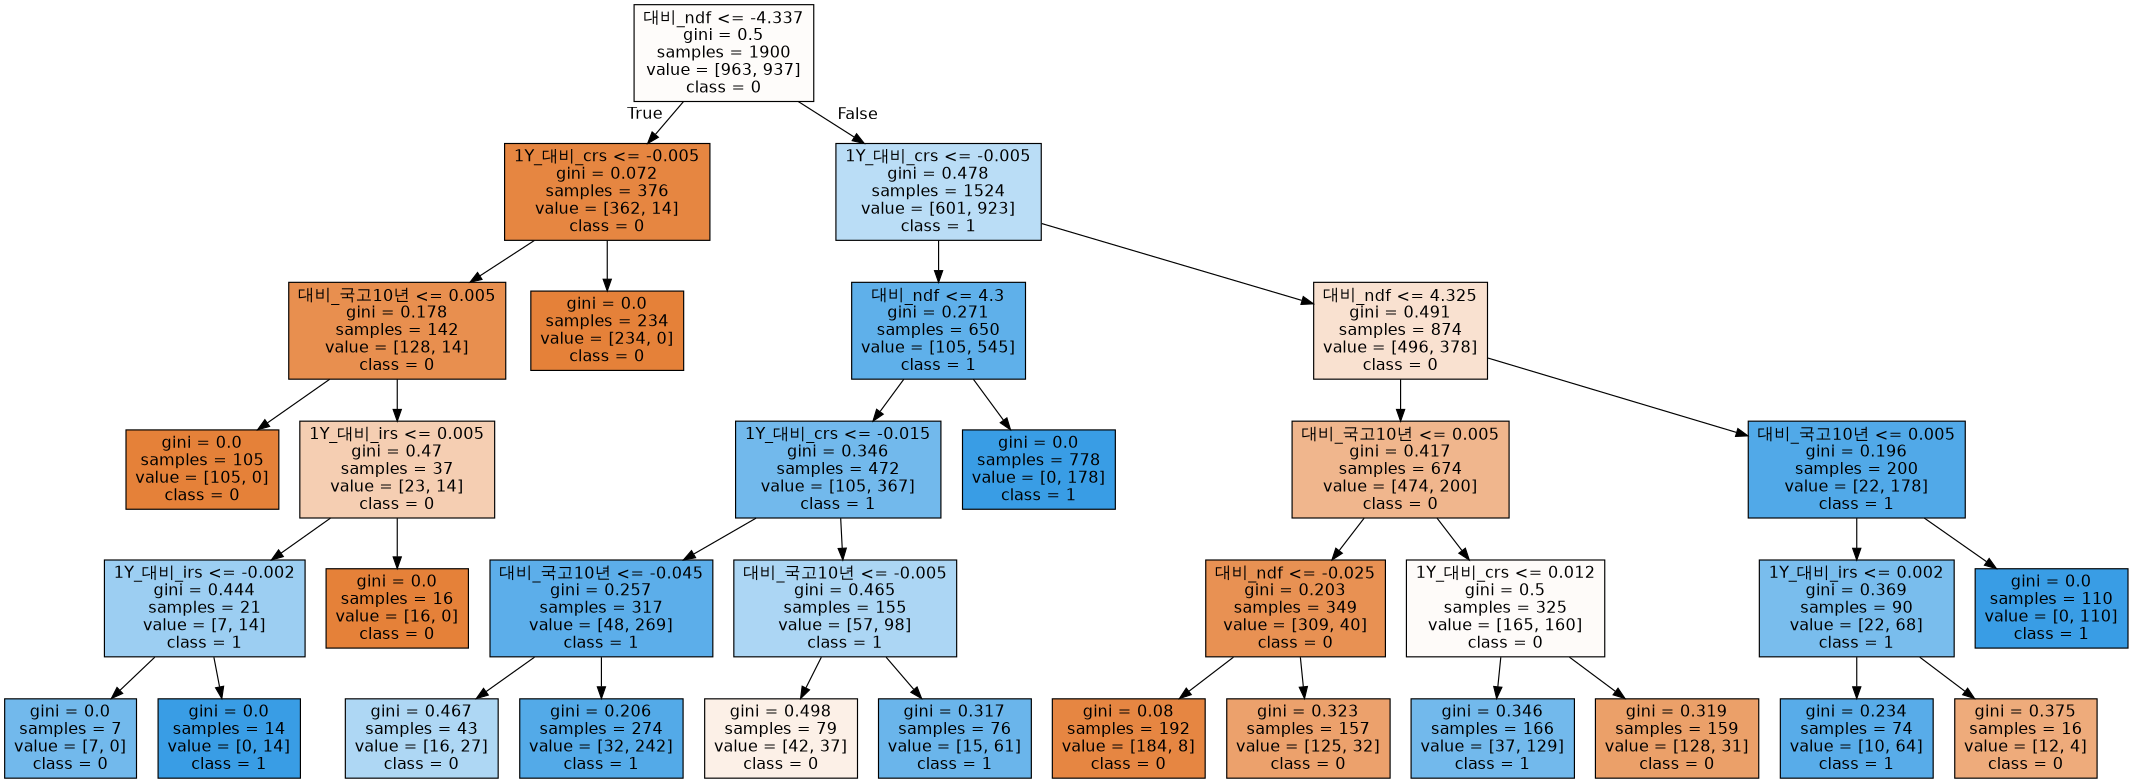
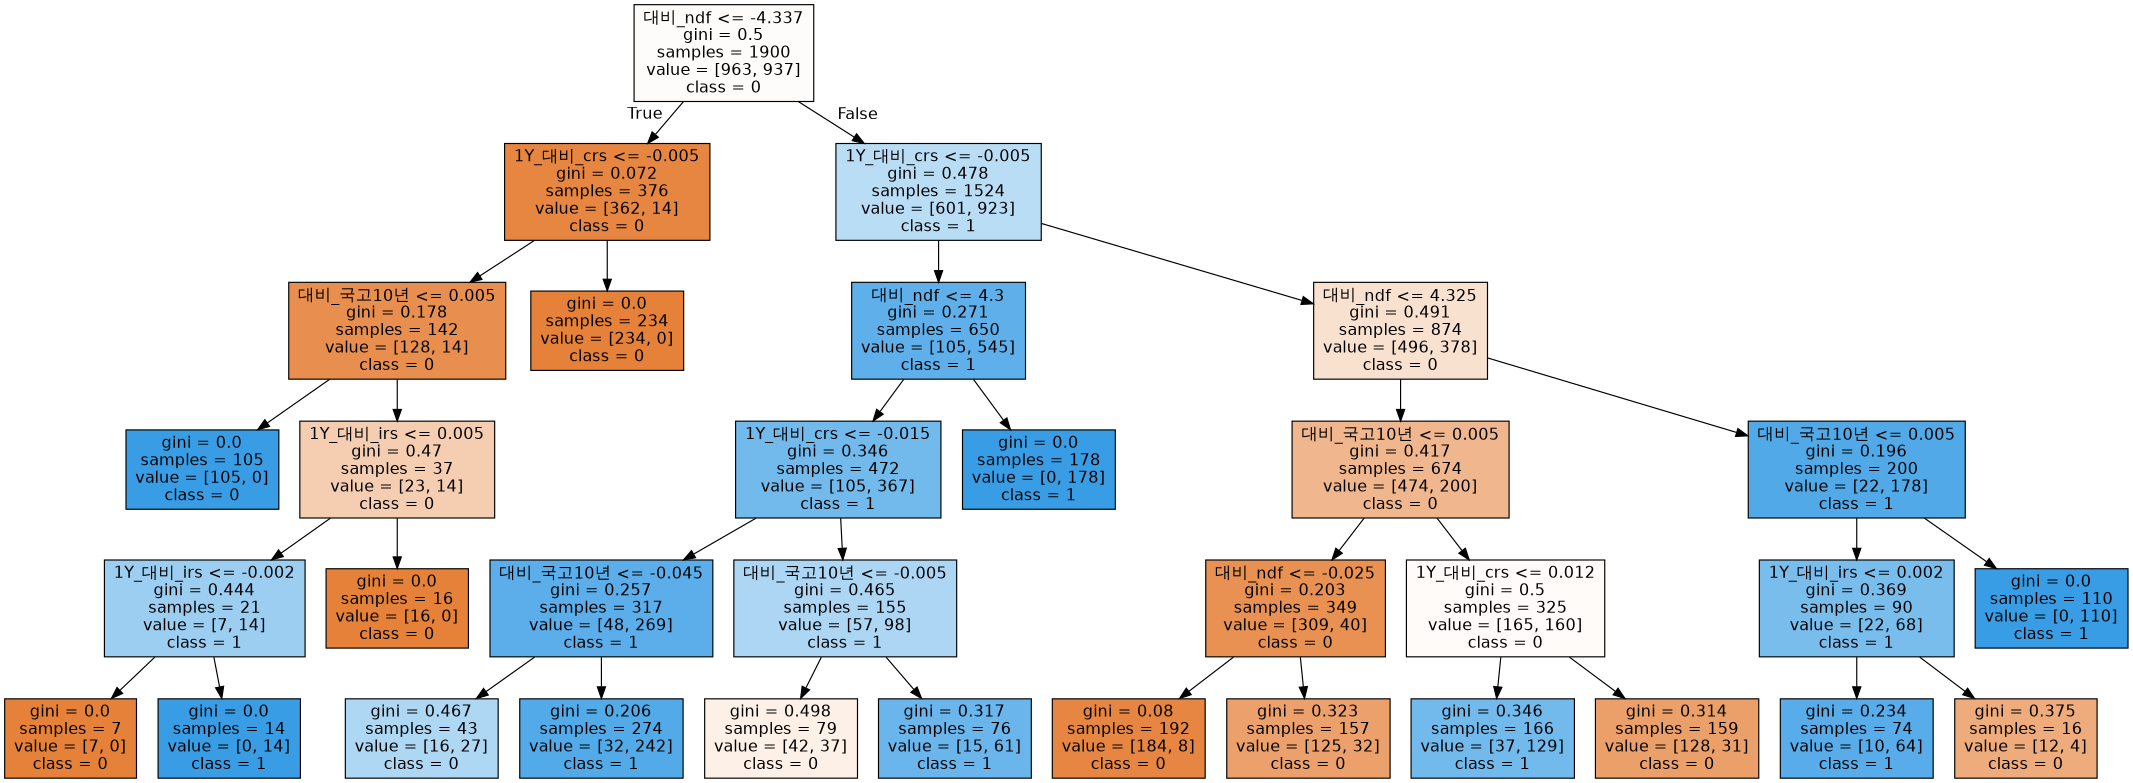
node "gini = 0.0 samples = 105 value = [105, 0] class = 0": fillcolor #e58139 -> #399de5
node "gini = 0.0 samples = 778 value = [0, 178] class = 1": label "gini = 0.0 samples = 778 value = [0, 178] class = 1" -> "gini = 0.0 samples = 178 value = [0, 178] class = 1"
node "gini = 0.0 samples = 7 value = [7, 0] class = 0": fillcolor #72b9ec -> #e58139
node "gini = 0.319 samples = 159 value = [128, 31] class = 0": label "gini = 0.319 samples = 159 value = [128, 31] class = 0" -> "gini = 0.314 samples = 159 value = [128, 31] class = 0"
